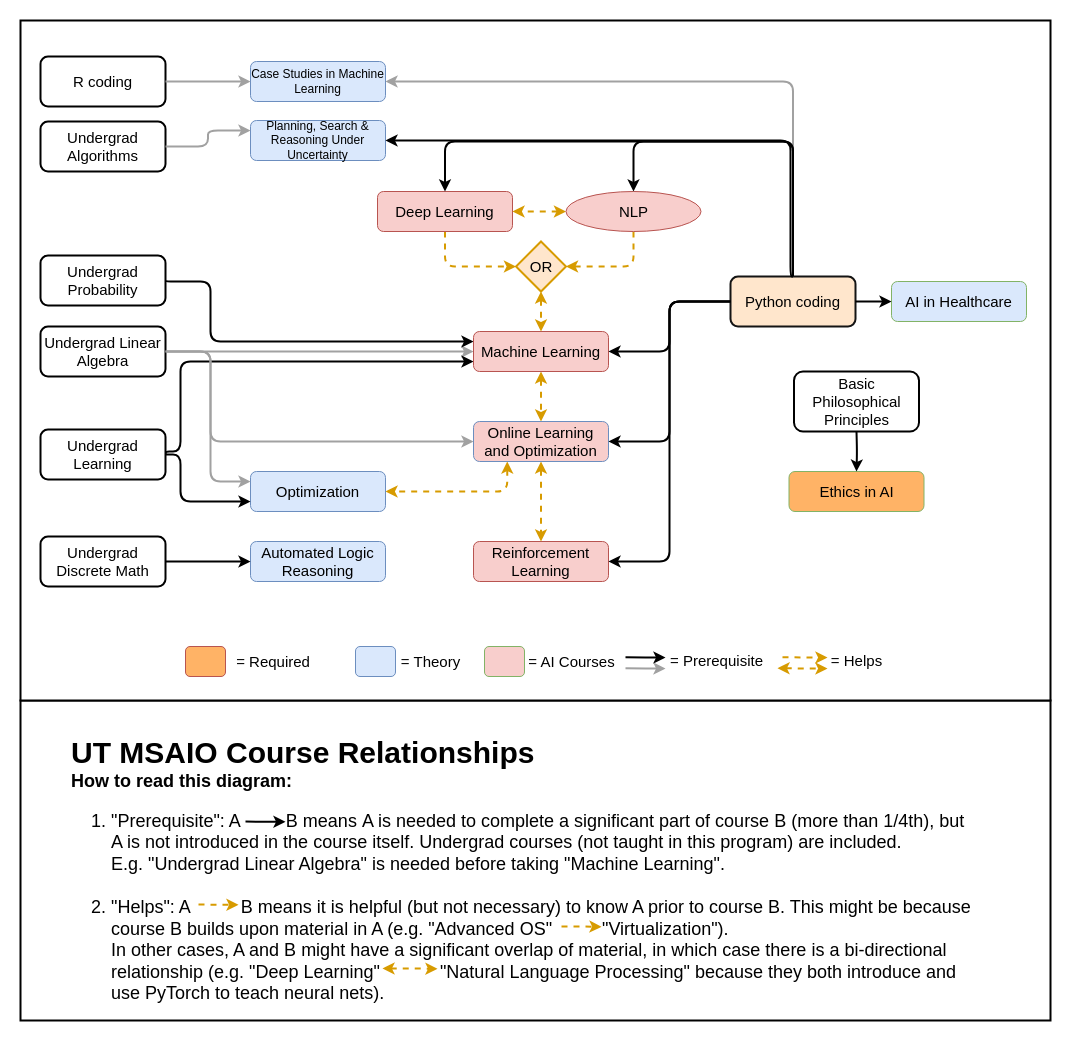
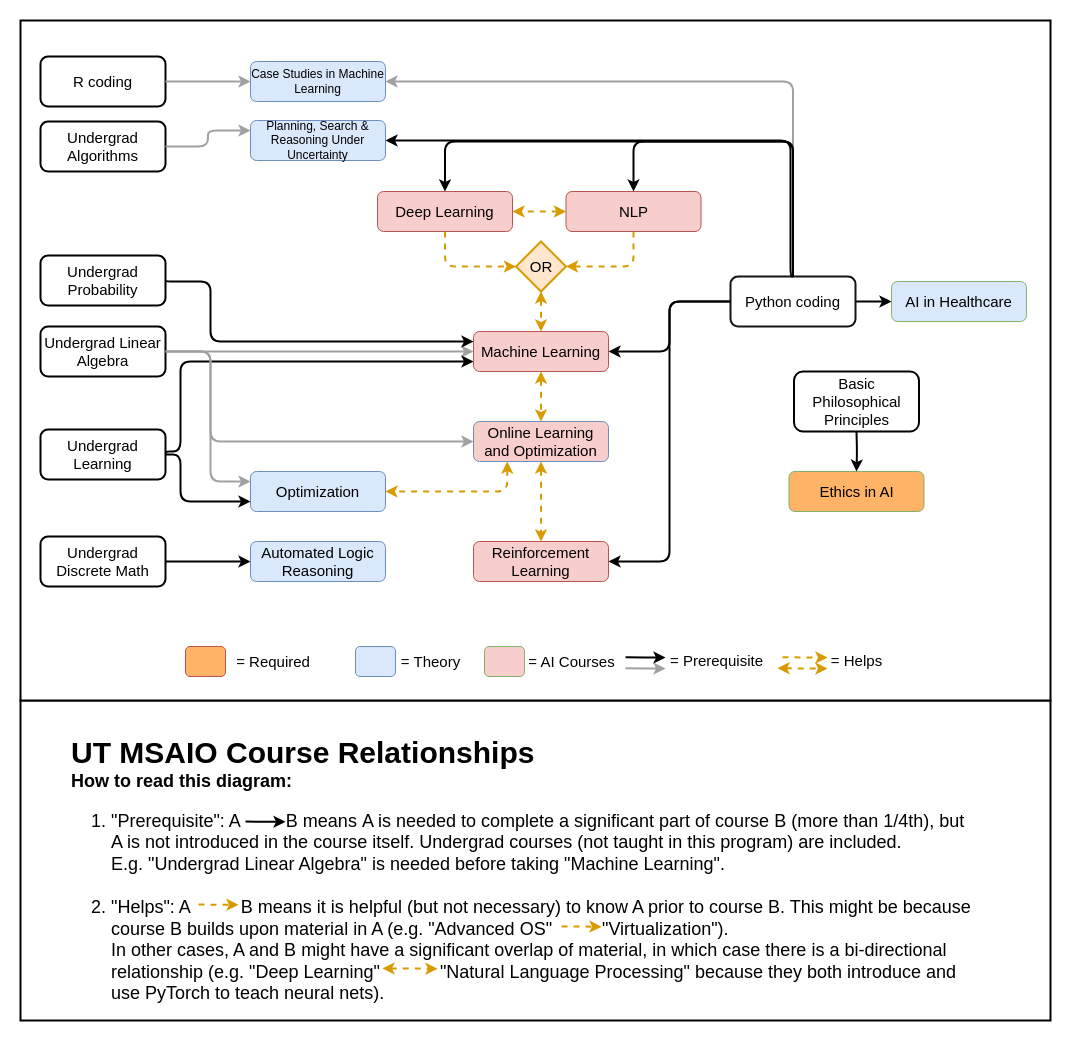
node "NLP": shape ellipse -> rounded rectangle
node "Python coding": fillcolor #ffe6cc -> #ffffff
edge "Python coding" -> "Online Learning and Optimization": removed
